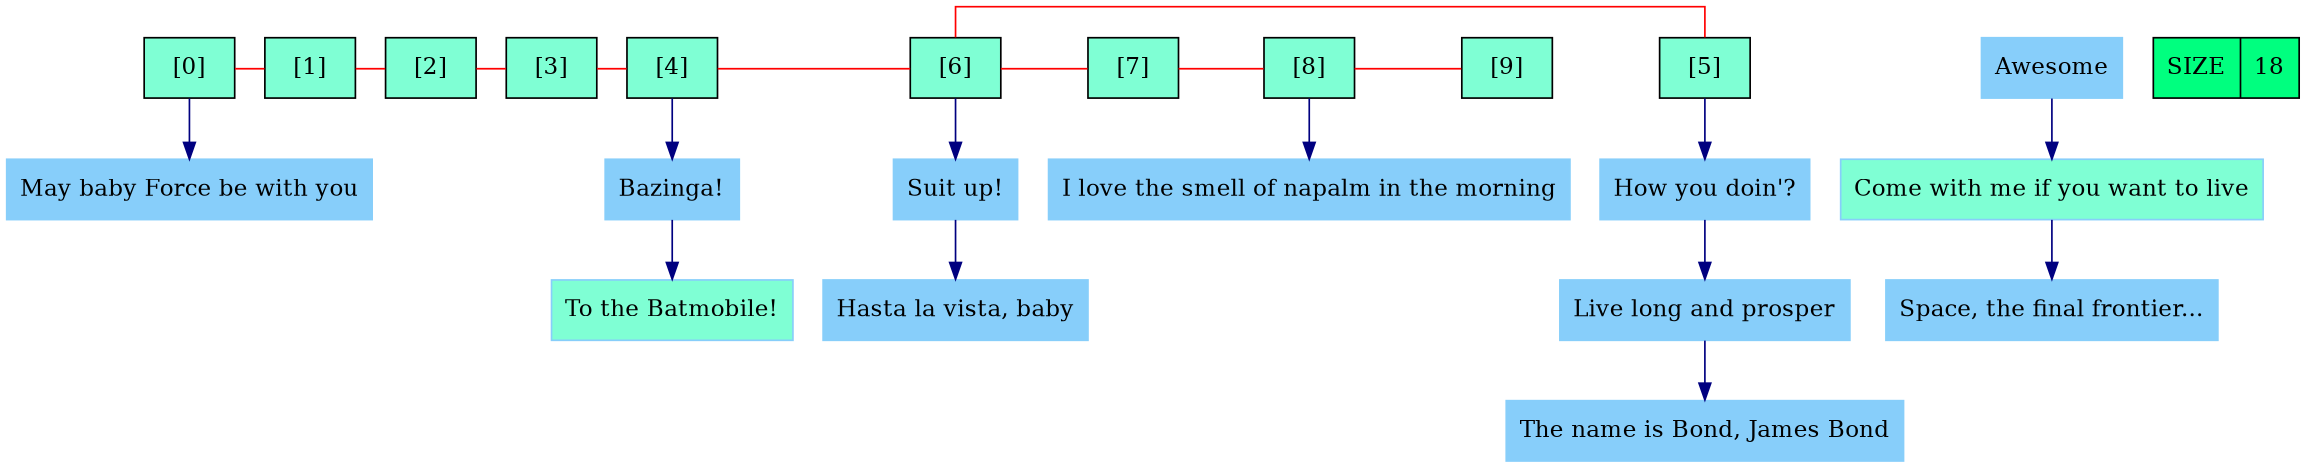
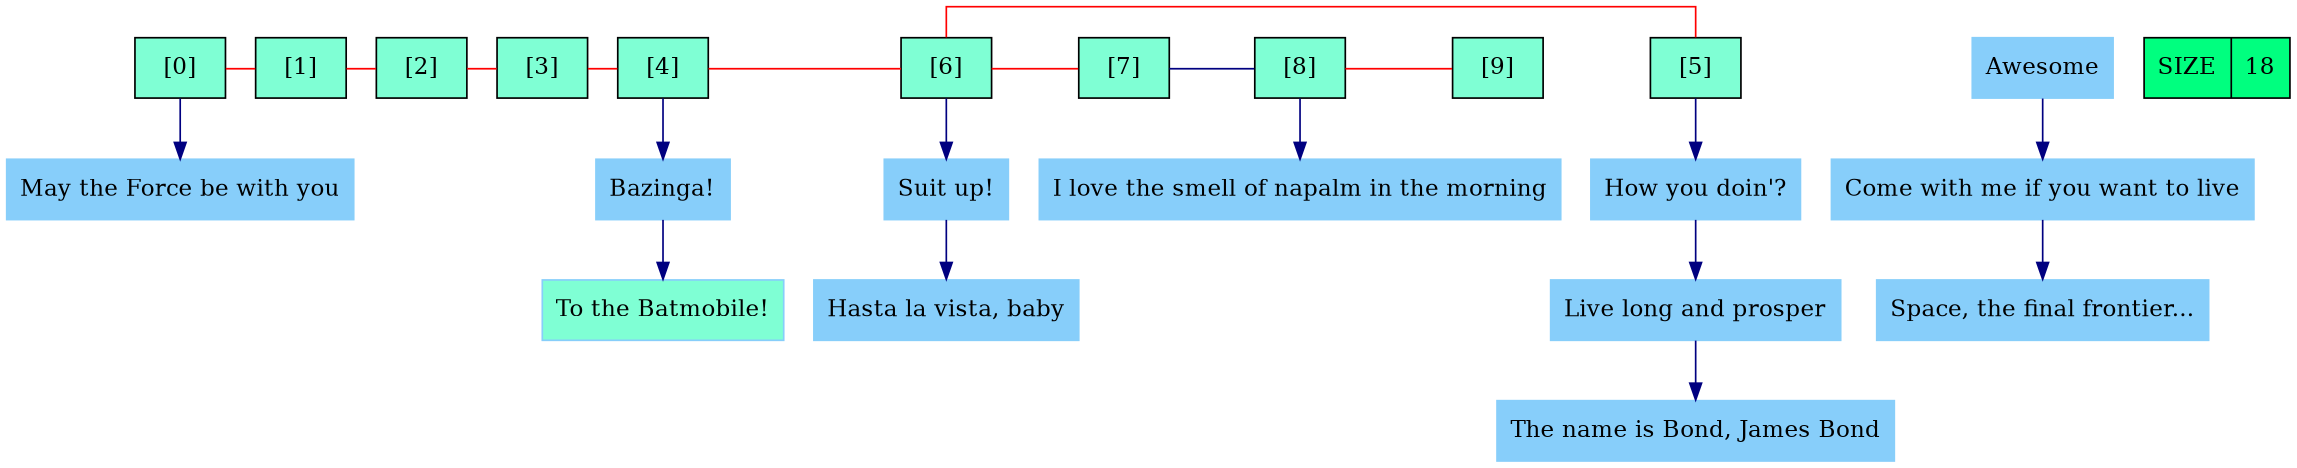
edge "[7]" -- "[8]": color red -> navy
node "May baby Force be with you": label "May baby Force be with you" -> "May the Force be with you"
node "Come with me if you want to live": fillcolor aquamarine -> lightskyblue
